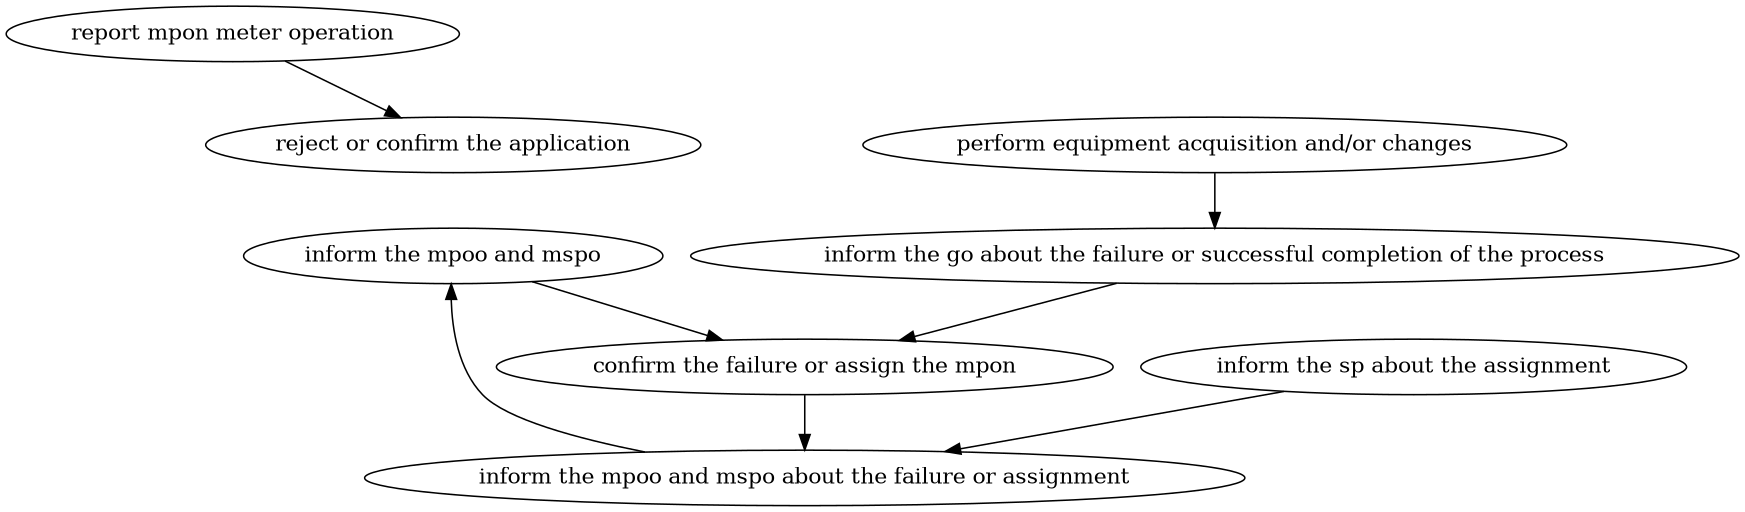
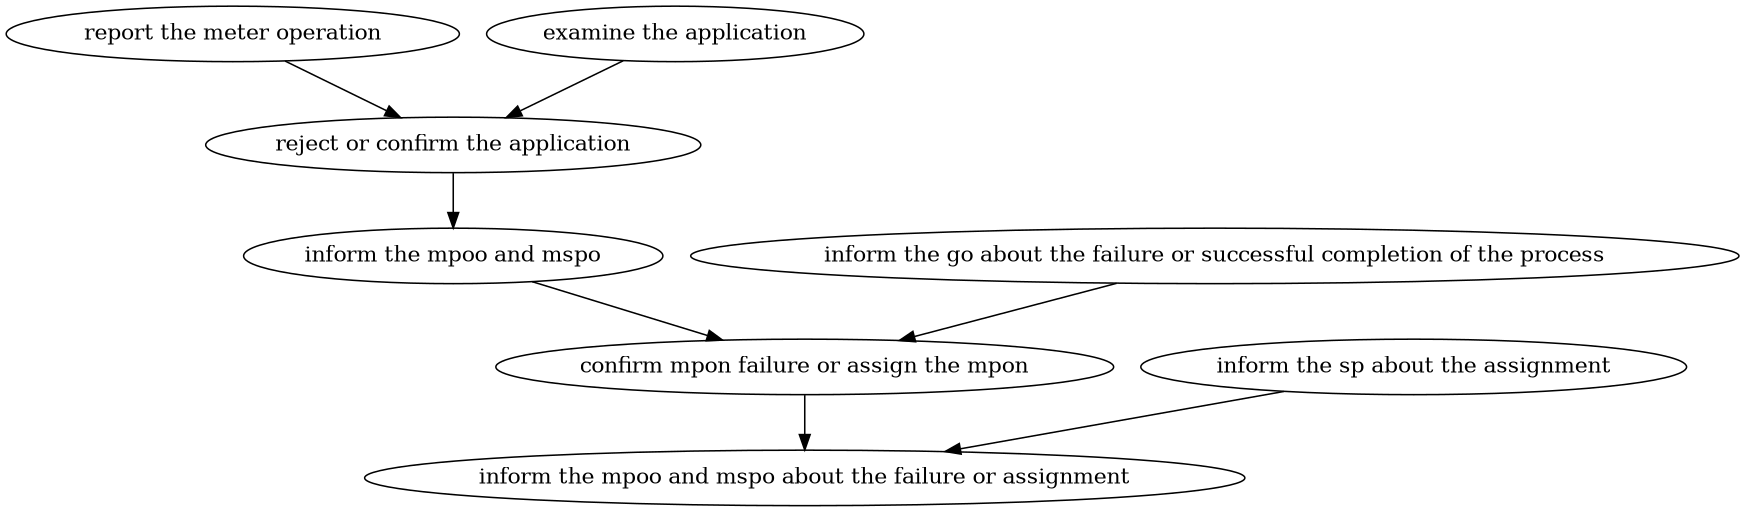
node "report mpon meter operation": label "report mpon meter operation" -> "report the meter operation"
node "examine the application": added
node "perform equipment acquisition and/or changes": removed
node "confirm the failure or assign the mpon": label "confirm the failure or assign the mpon" -> "confirm mpon failure or assign the mpon"
edge "inform the mpoo and mspo about the failure or assignment" -> "inform the mpoo and mspo": now "reject or confirm the application" -> "inform the mpoo and mspo"
